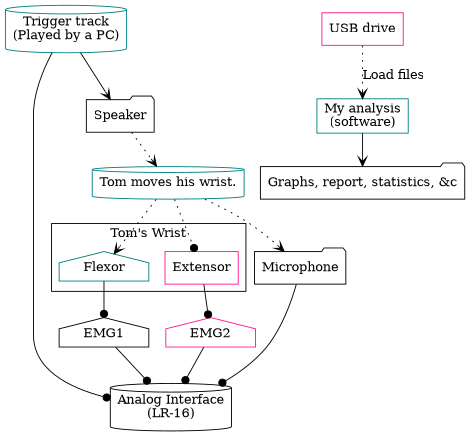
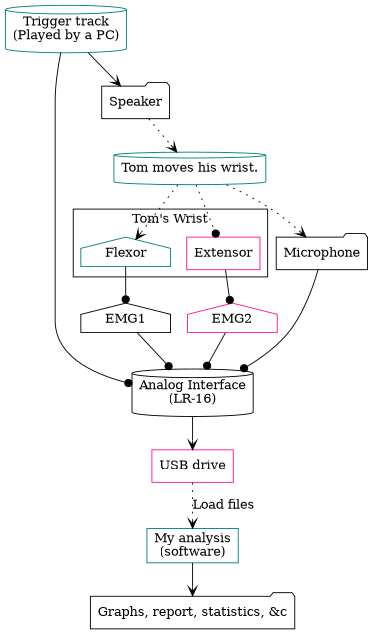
edge "Analog Interface (LR-16)" -> "USB drive": added
